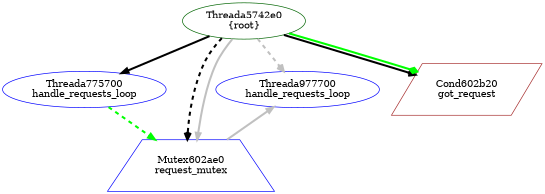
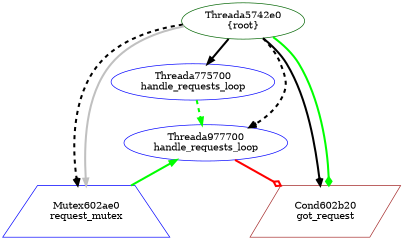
edge "Threada5742e0 {root}" -> "Threada977700 handle_requests_loop": color grey -> black
edge "Threada775700 handle_requests_loop" -> "Mutex602ae0 request_mutex": now "Threada775700 handle_requests_loop" -> "Threada977700 handle_requests_loop"
edge "Mutex602ae0 request_mutex" -> "Threada977700 handle_requests_loop": color grey -> green
edge "Threada977700 handle_requests_loop" -> "Cond602b20 got_request": added
